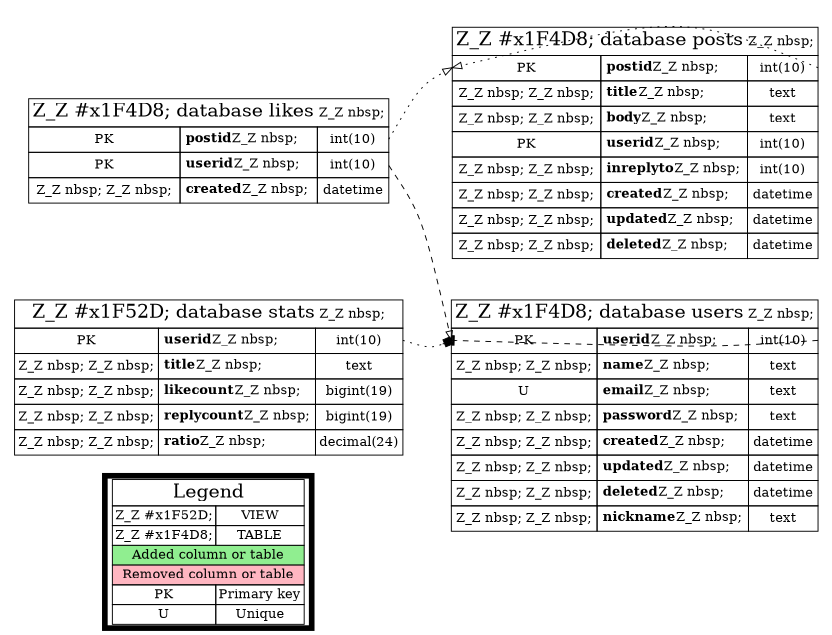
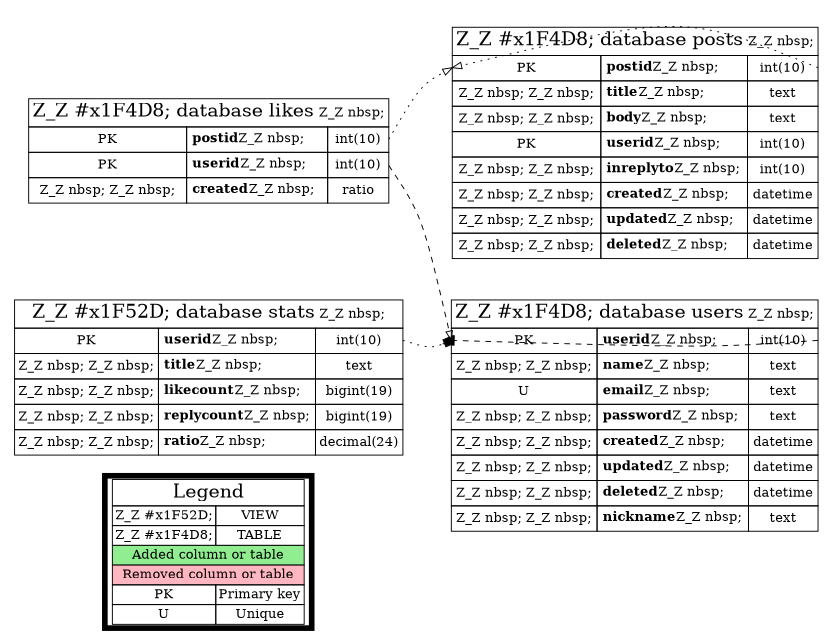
node "Z_Z #x1F4D8; database likes": text "datetime" -> "ratio"
